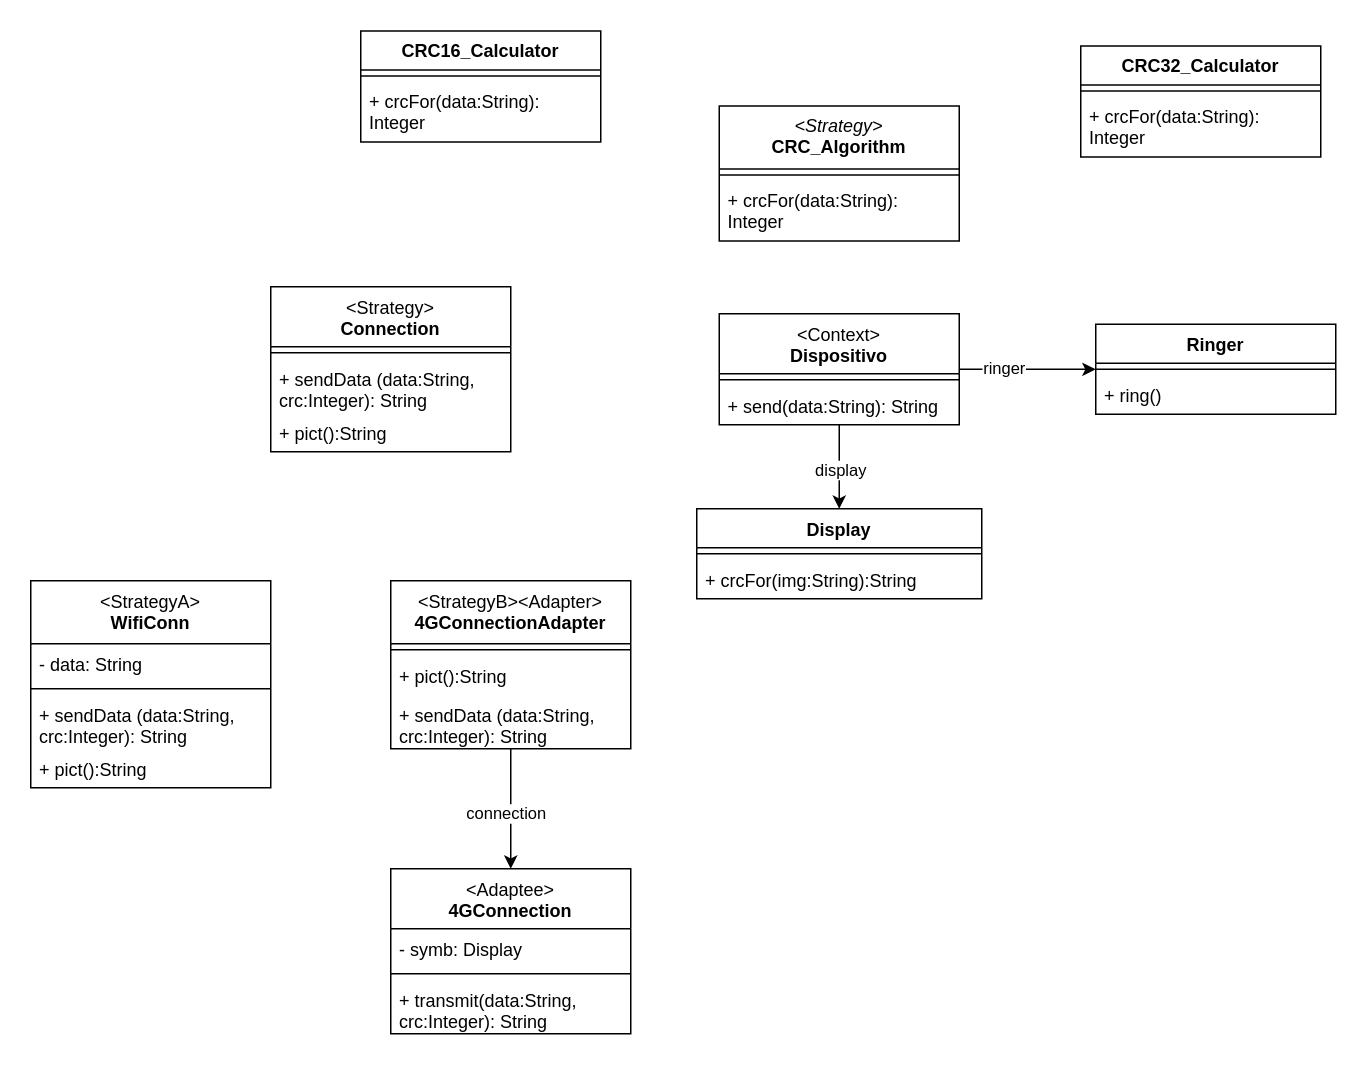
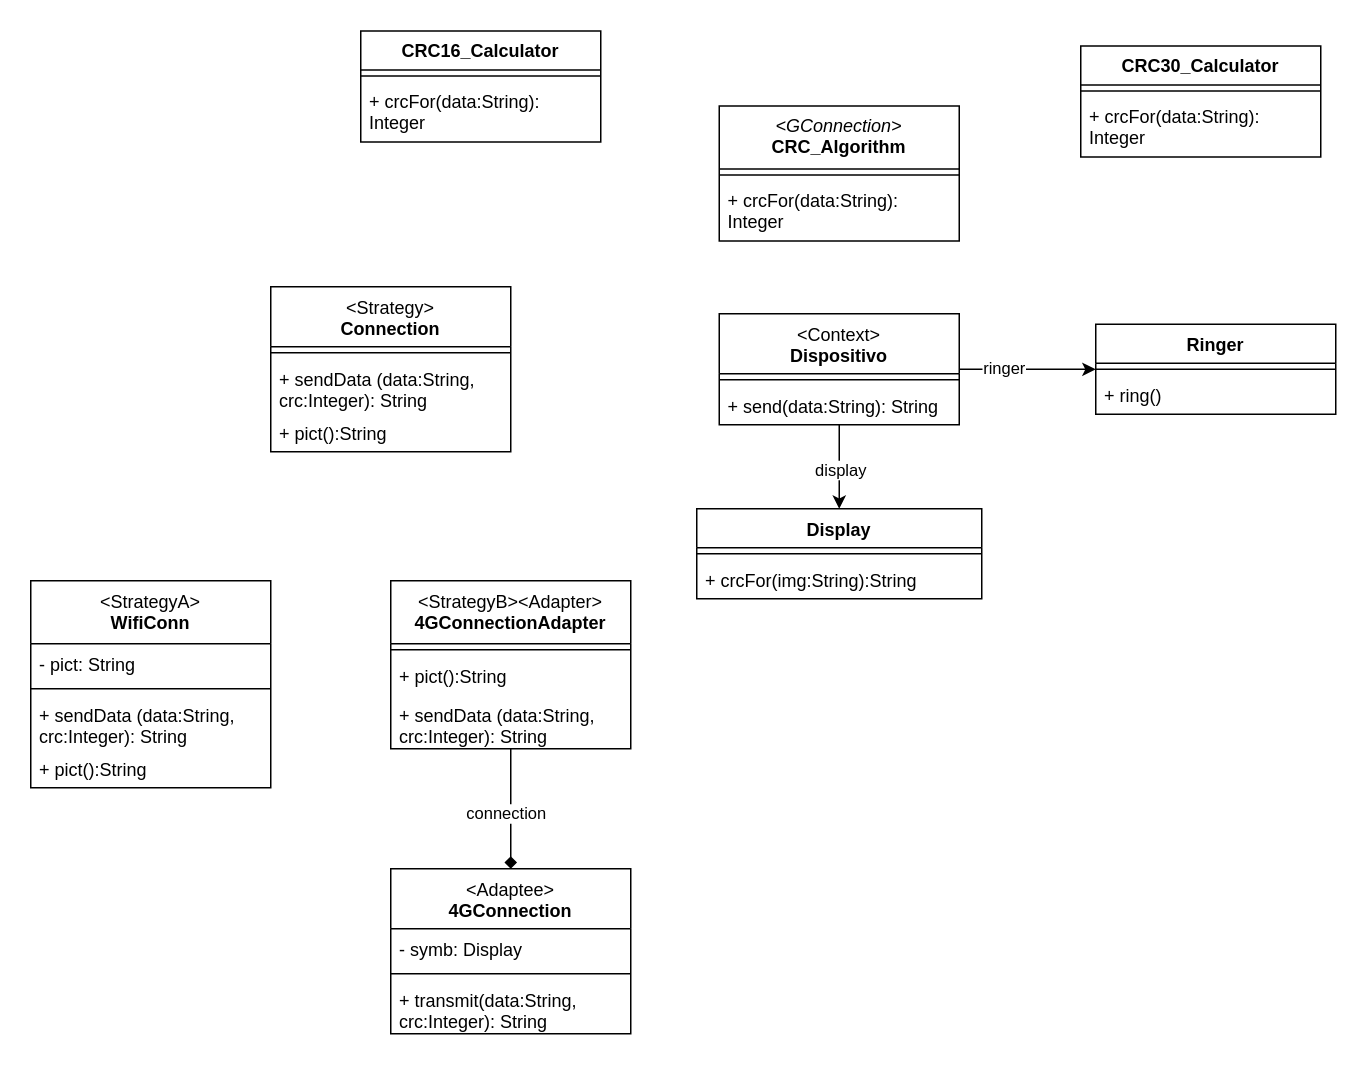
node "CRC32_Calculator": label "CRC32_Calculator" -> "CRC30_Calculator"
node "<Strategy> CRC_Algorithm": label "<Strategy> CRC_Algorithm" -> "<GConnection> CRC_Algorithm"
node "- data: String": label "- data: String" -> "- pict: String"
edge "<StrategyB><Adapter> 4GConnectionAdapter" -> "<Adaptee> 4GConnection": arrowhead classic -> diamond
